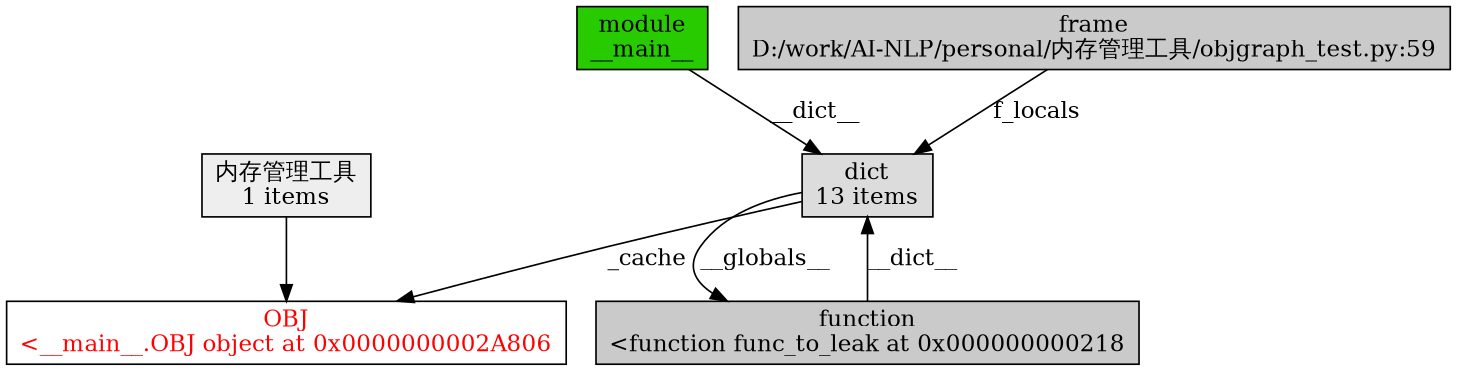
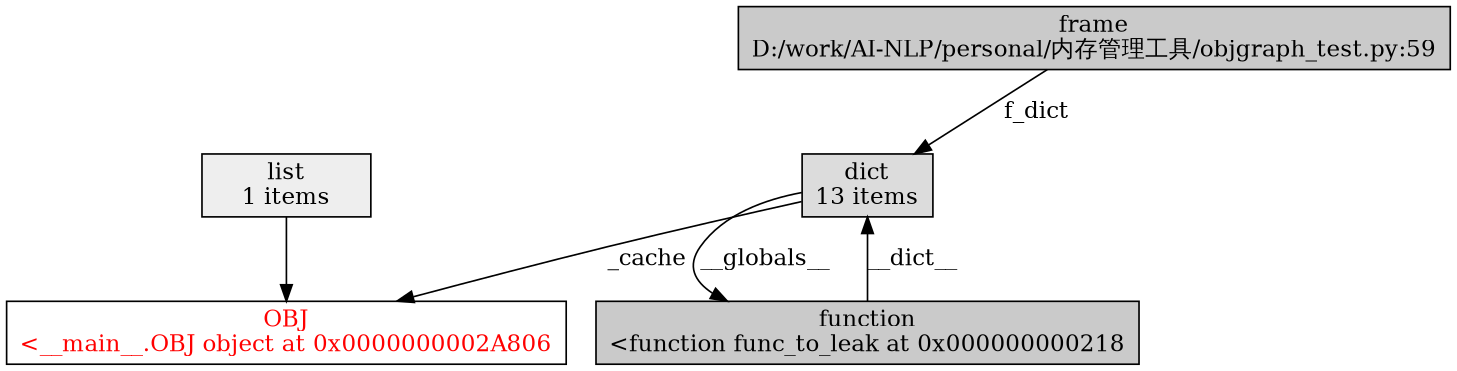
node "module __main__": removed
edge "frame D:/work/AI-NLP/personal/内存管理工具/objgraph_test.py:59" -> "dict 13 items": label "f_locals" -> "f_dict"
node "内存管理工具 1 items": label "内存管理工具 1 items" -> "list 1 items"
